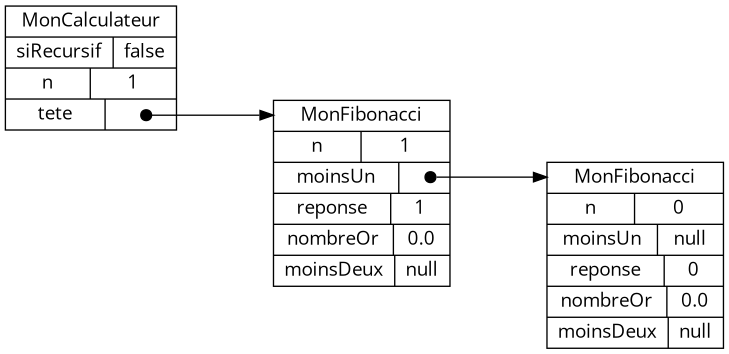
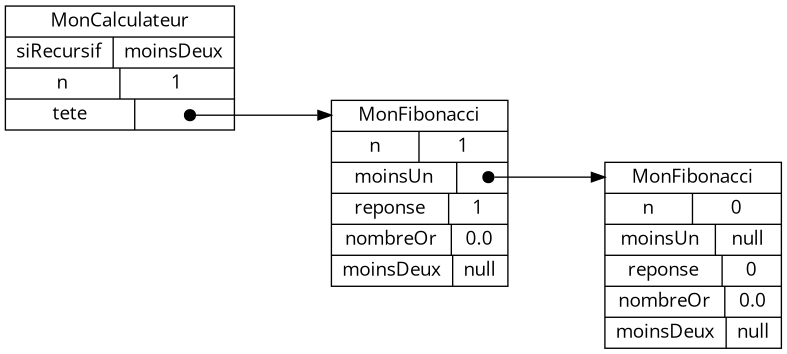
node "MonCalculateur": text "false" -> "moinsDeux"
